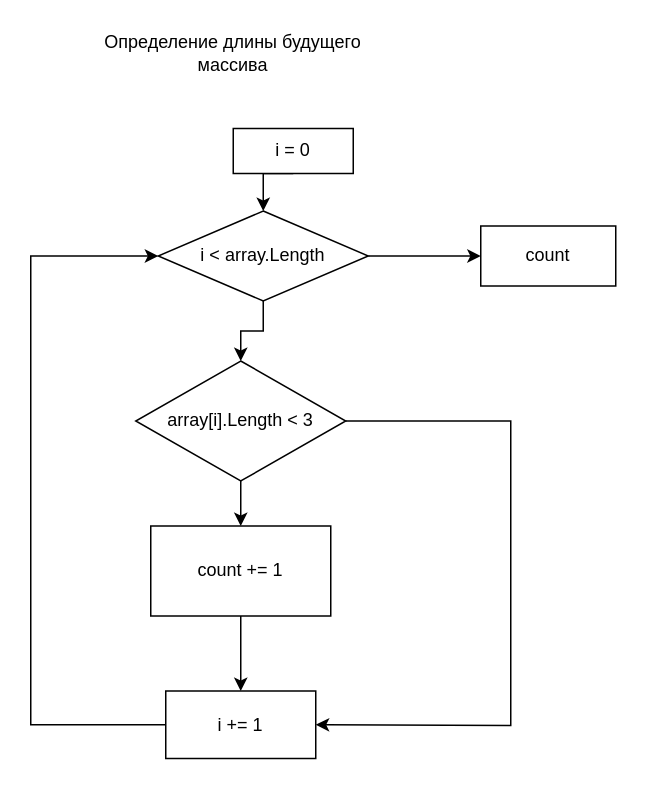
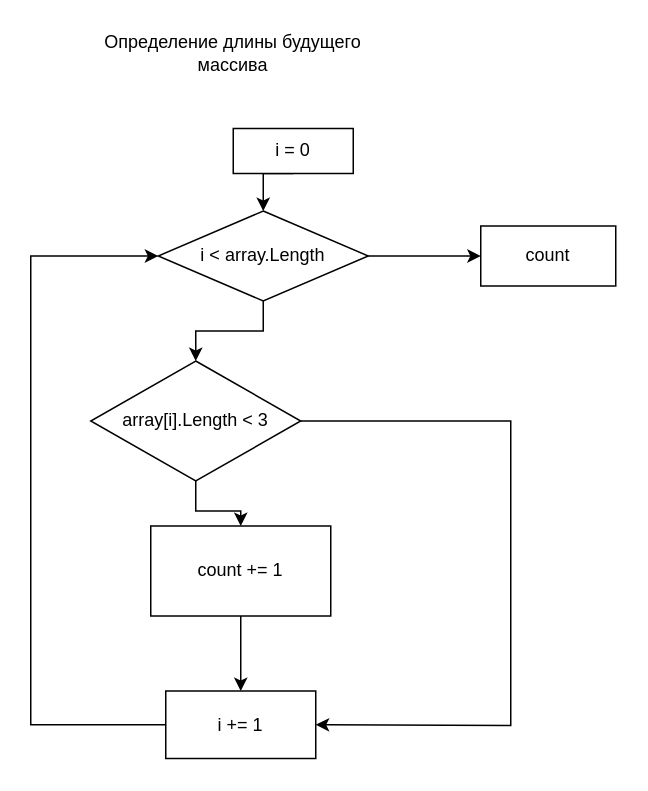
node "array[i].Length < 3": moved (241, 421) -> (196, 421)
